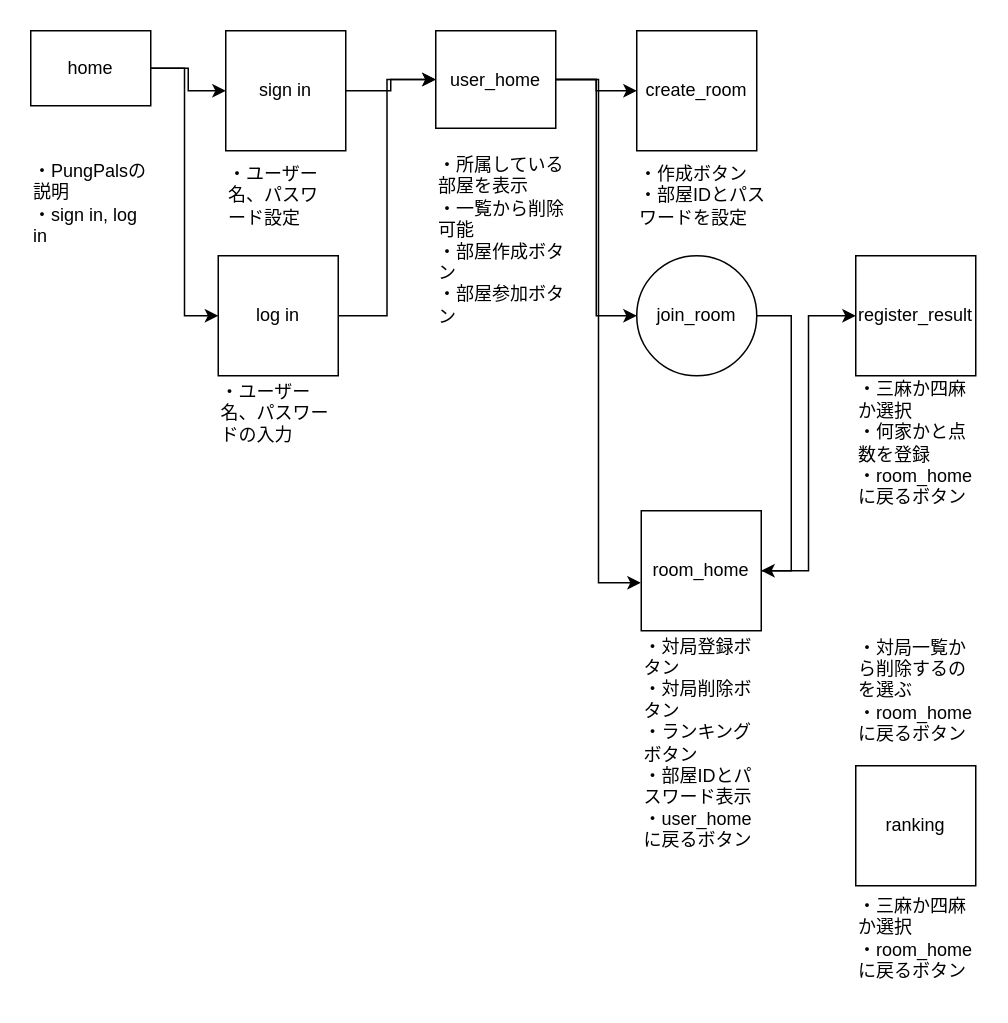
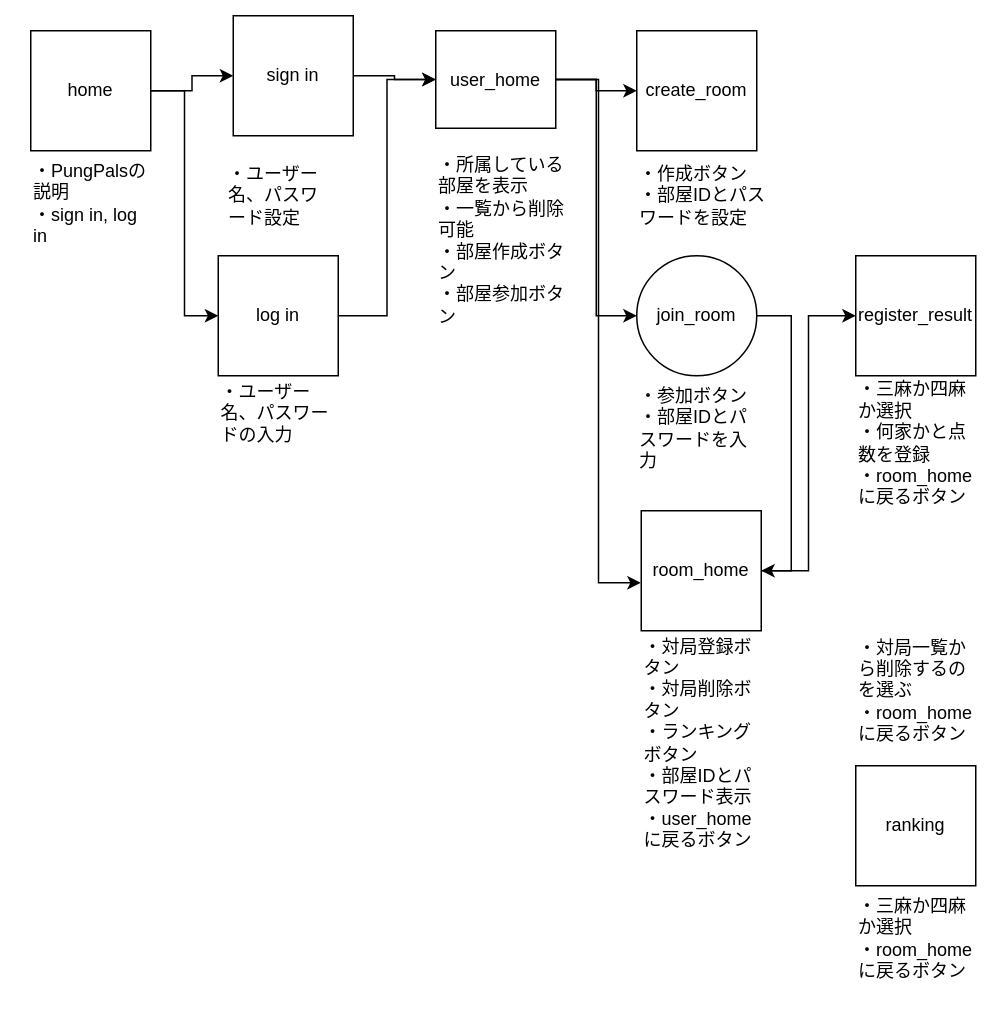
node "home": size 120x75 -> 120x120
node "sign in": moved (286, 91) -> (293, 76)
node "・参加ボタン ・部屋IDとパスワードを入力": added
